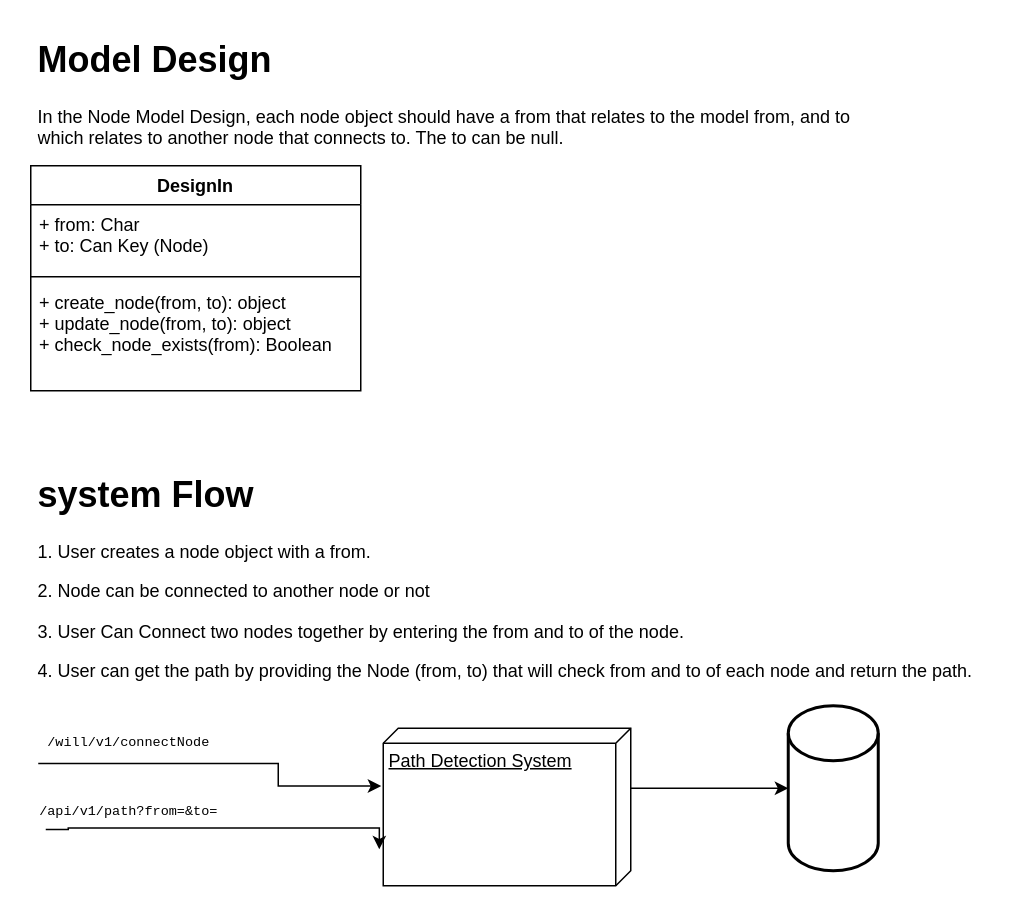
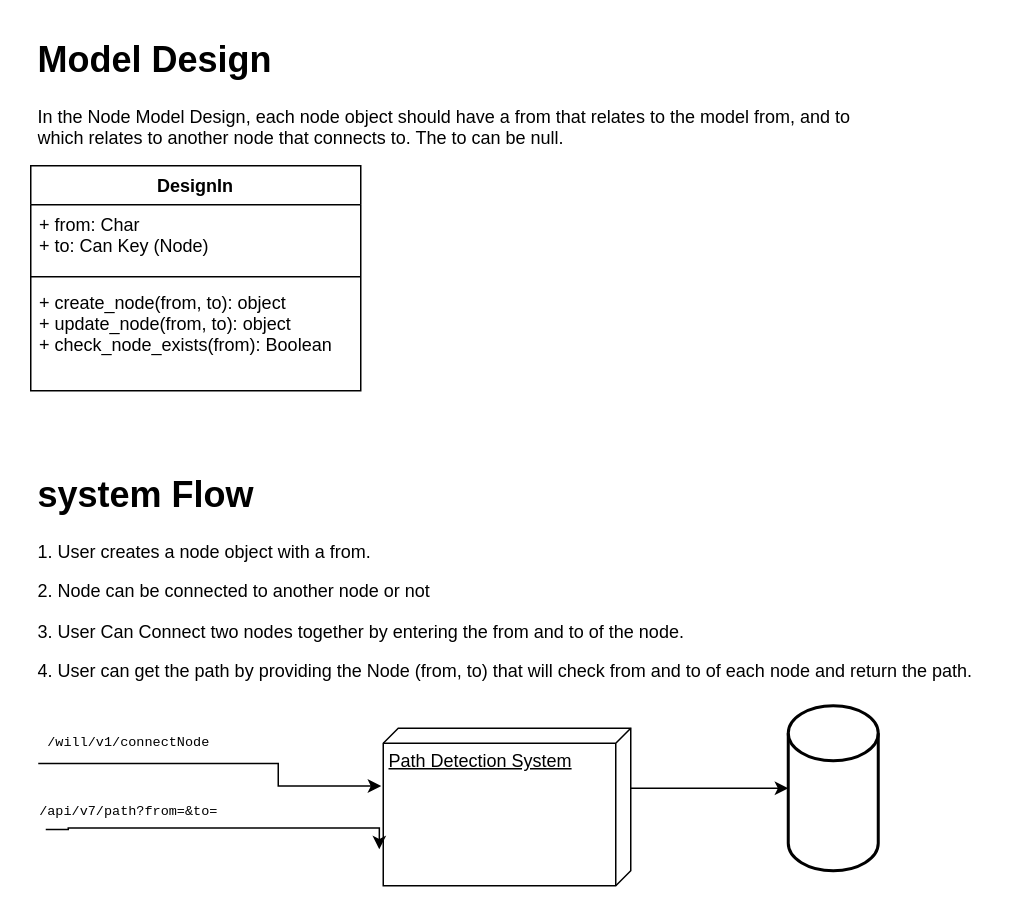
node "/api/v1/path?from=&to=": label "/api/v1/path?from=&to=" -> "/api/v7/path?from=&to="
